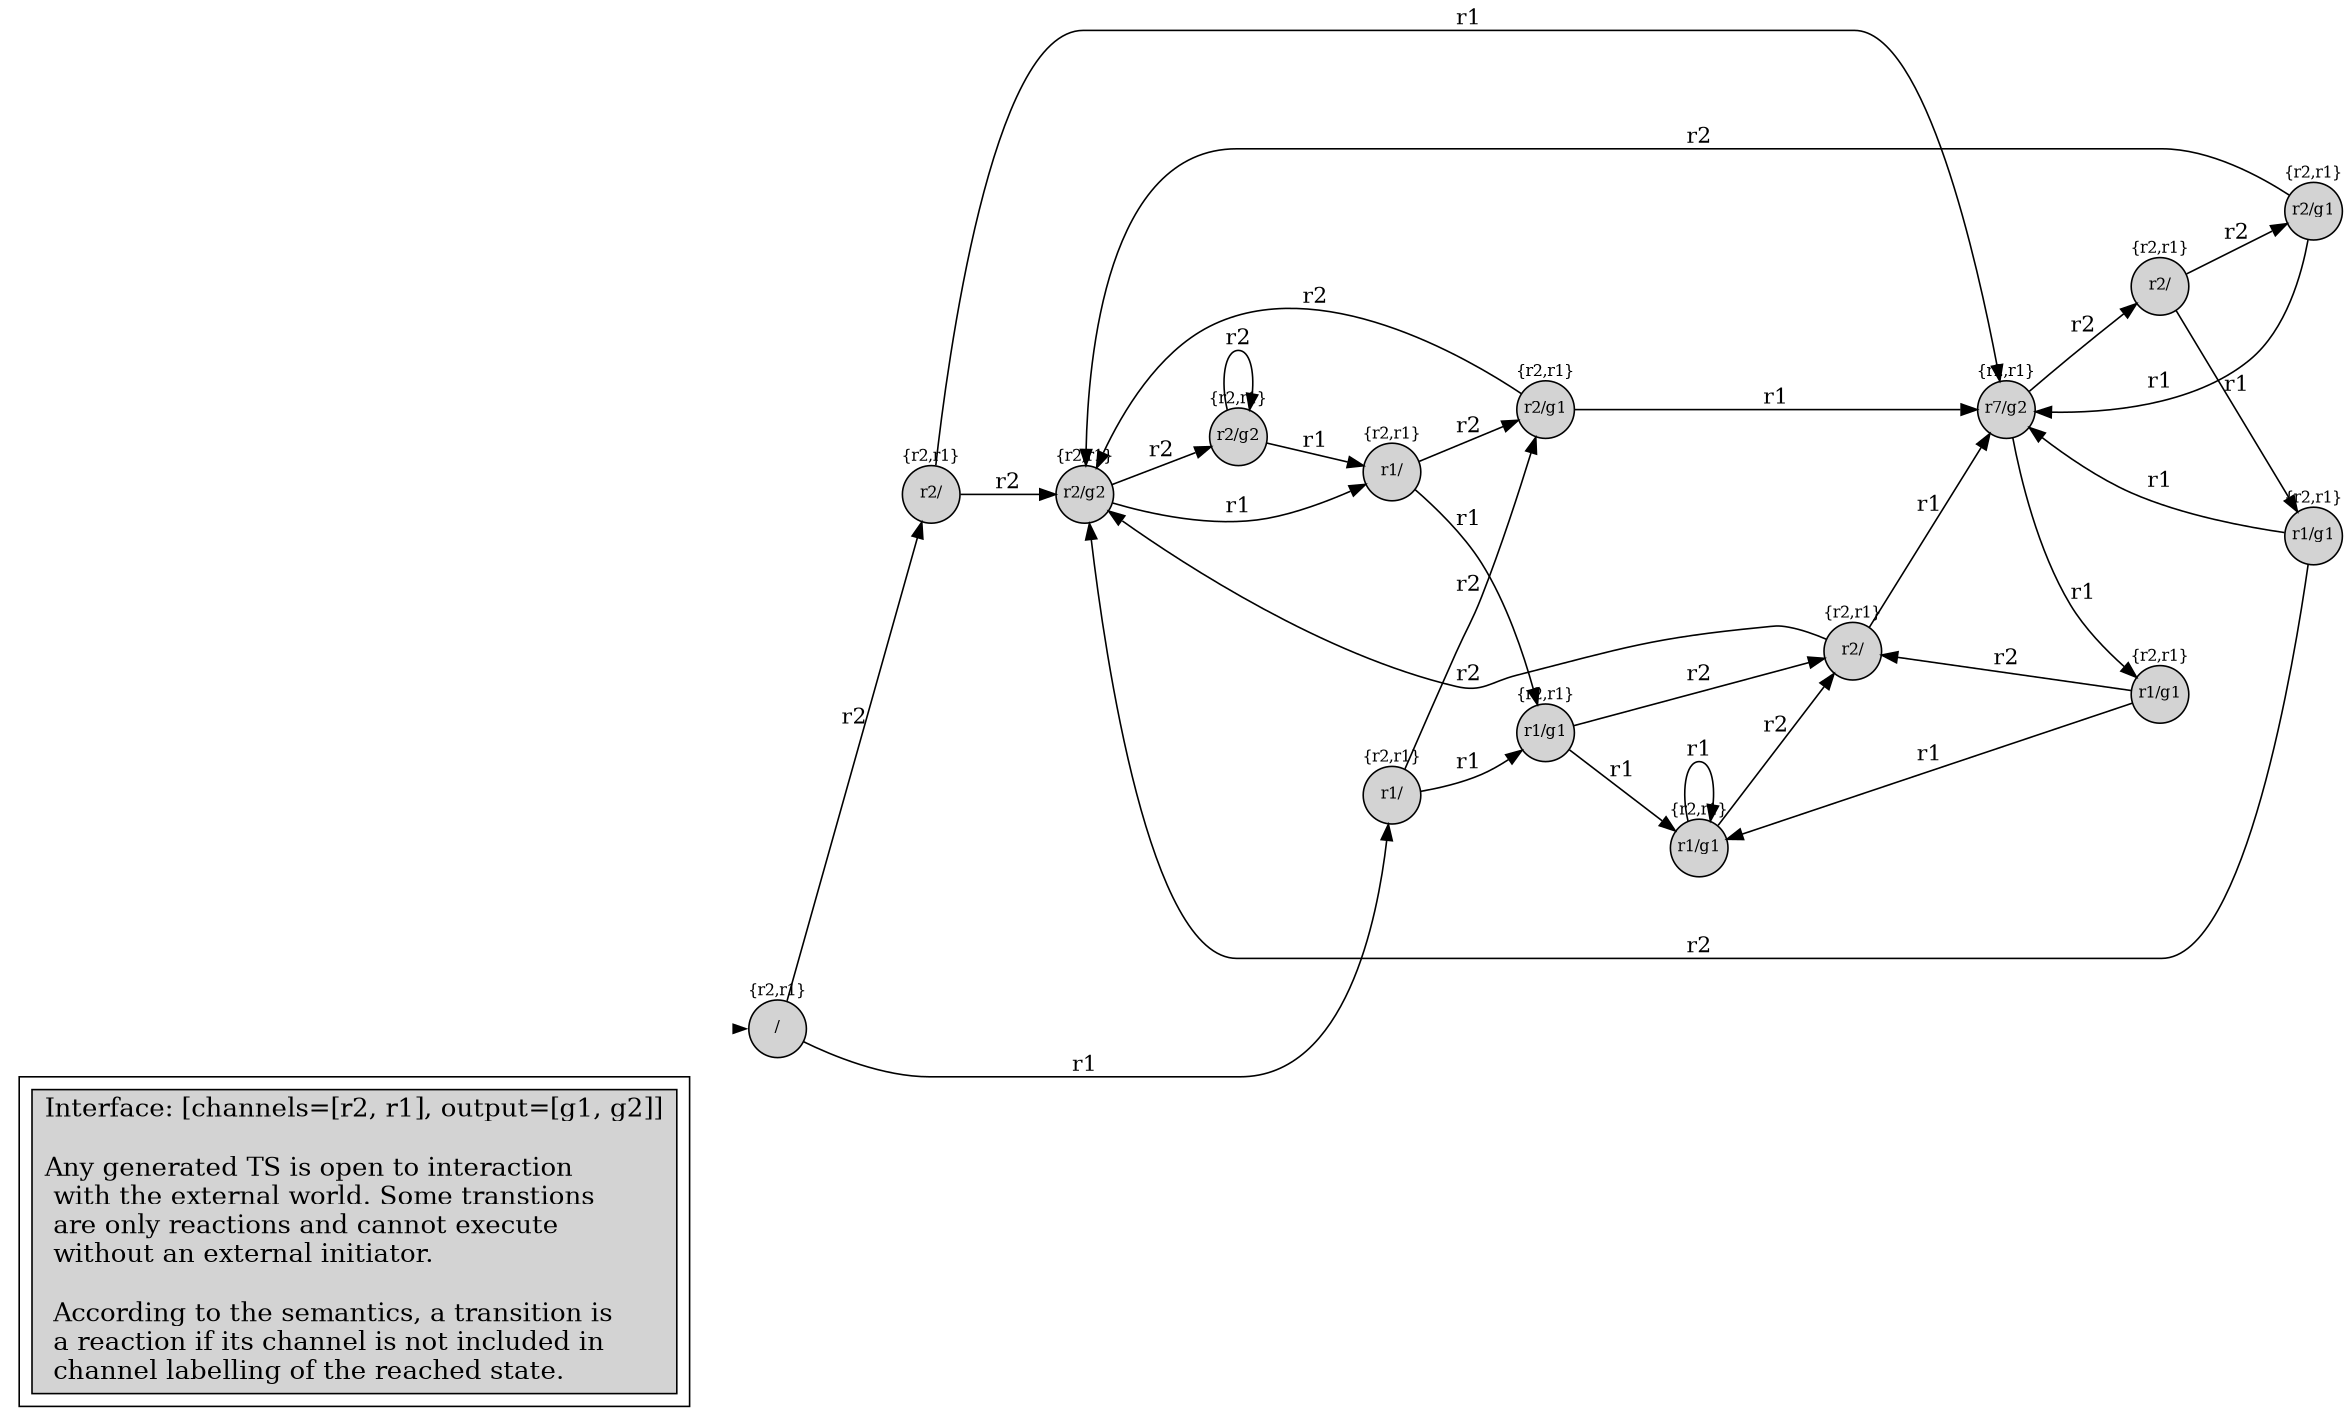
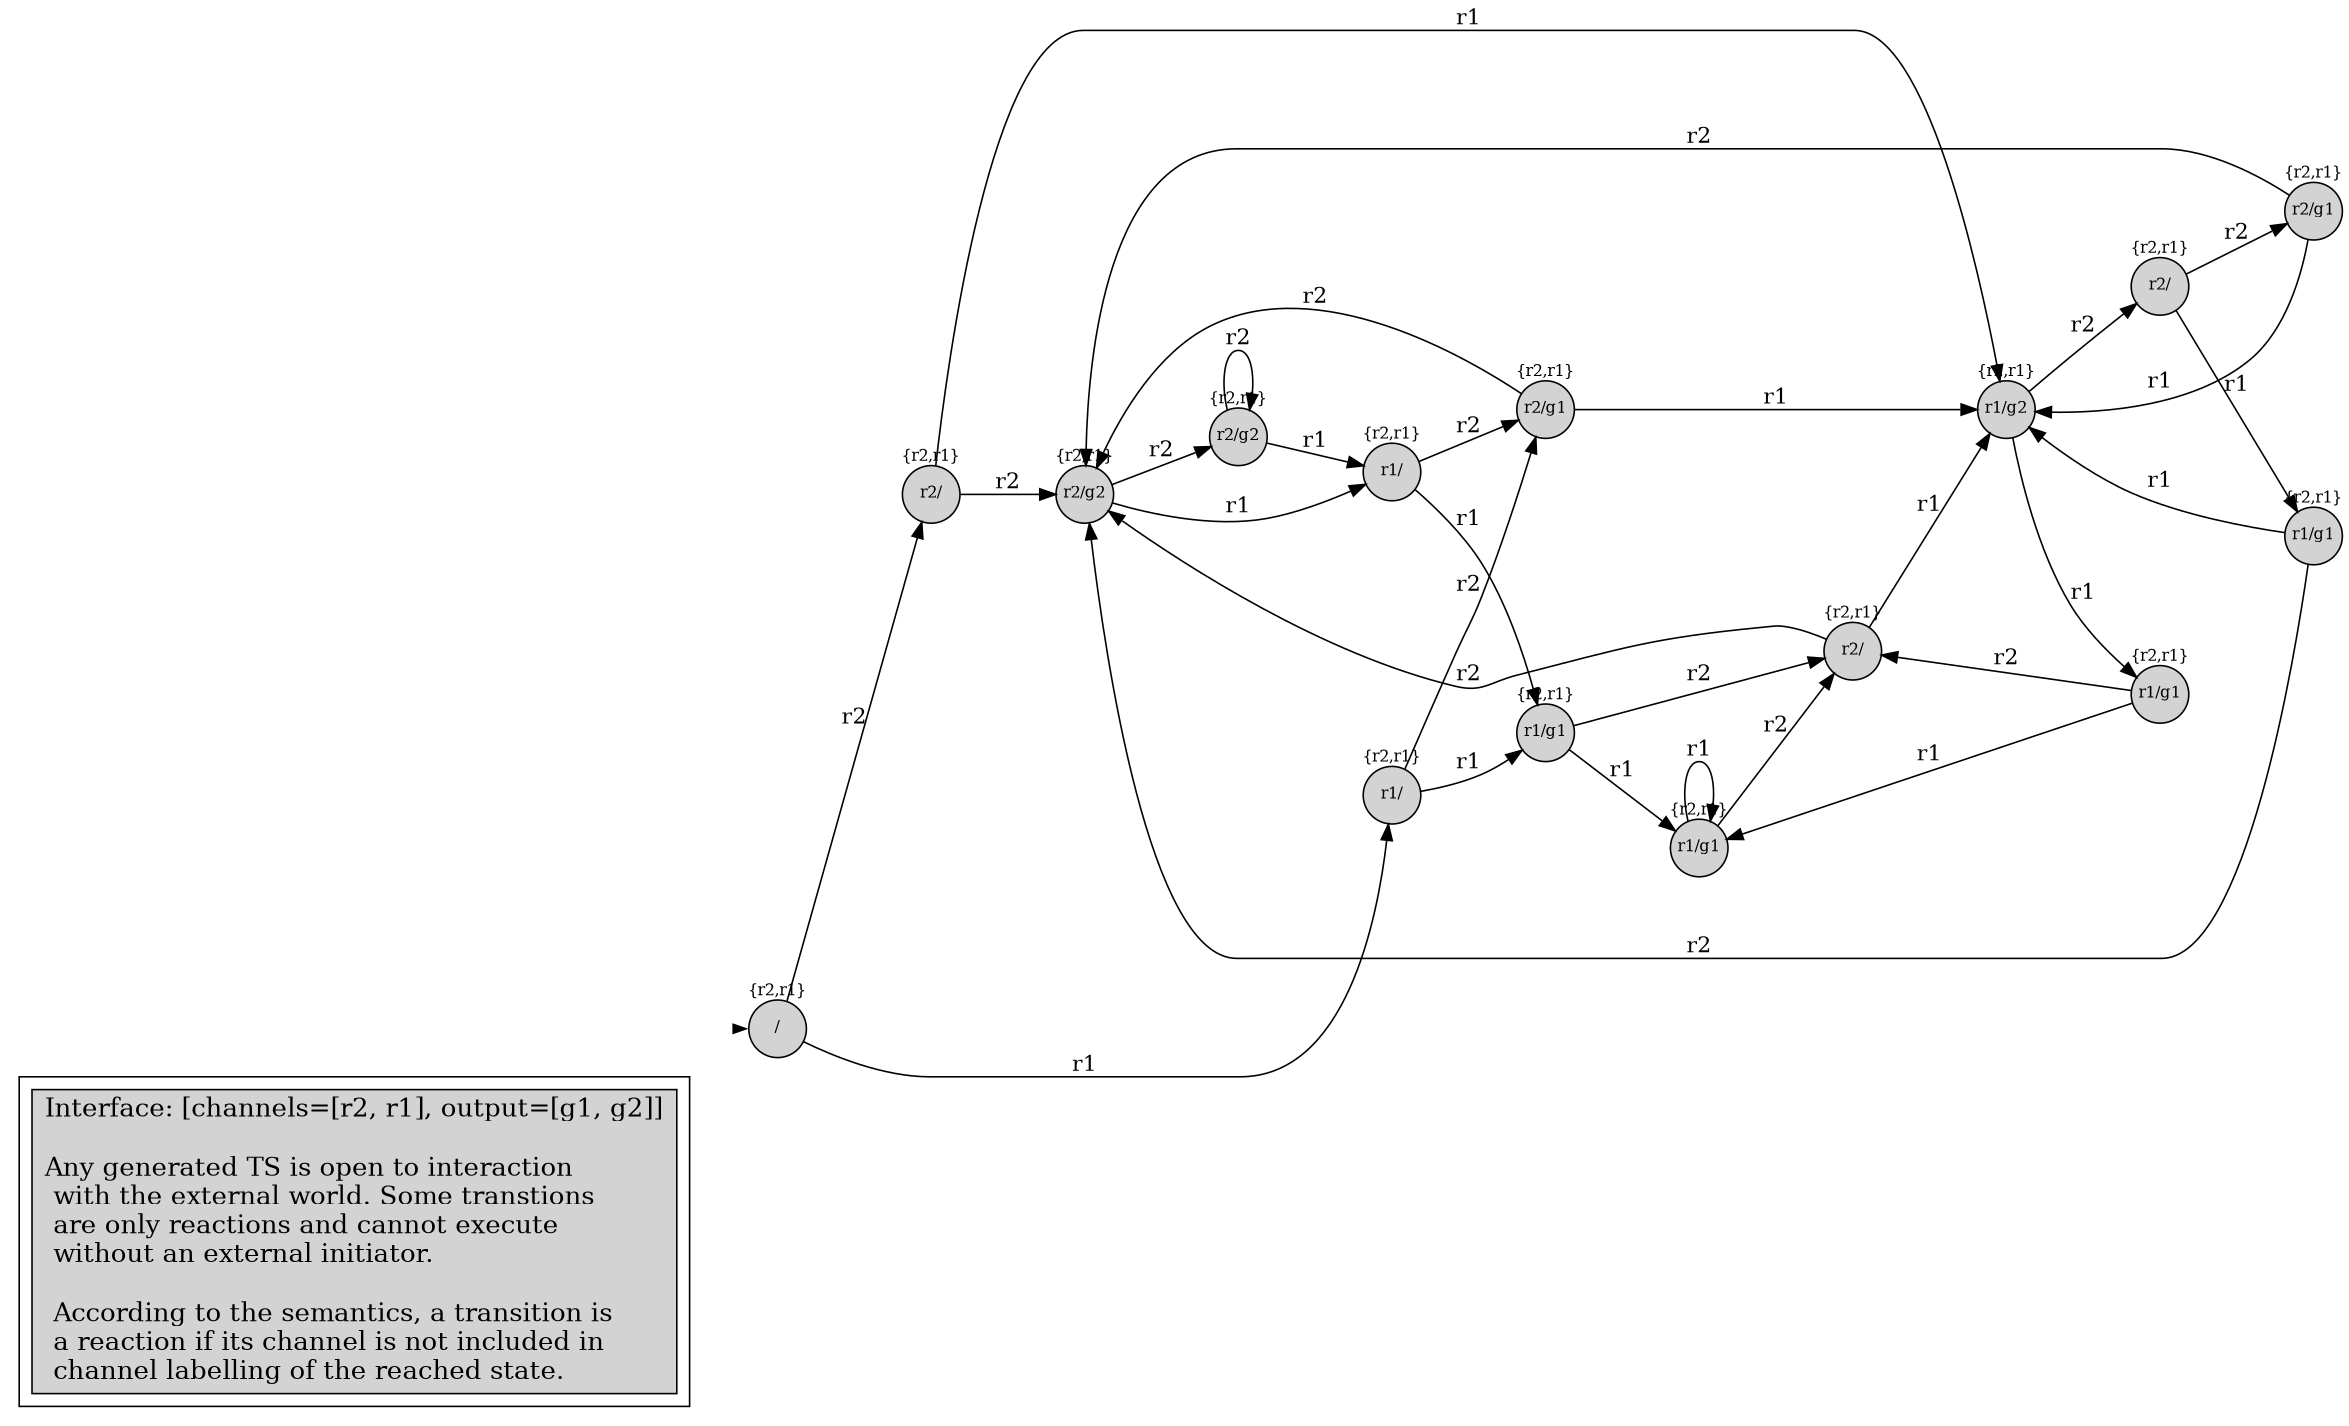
node "{r2,r1} r7/g2": label "{r2,r1} r7/g2" -> "{r2,r1} r1/g2"
